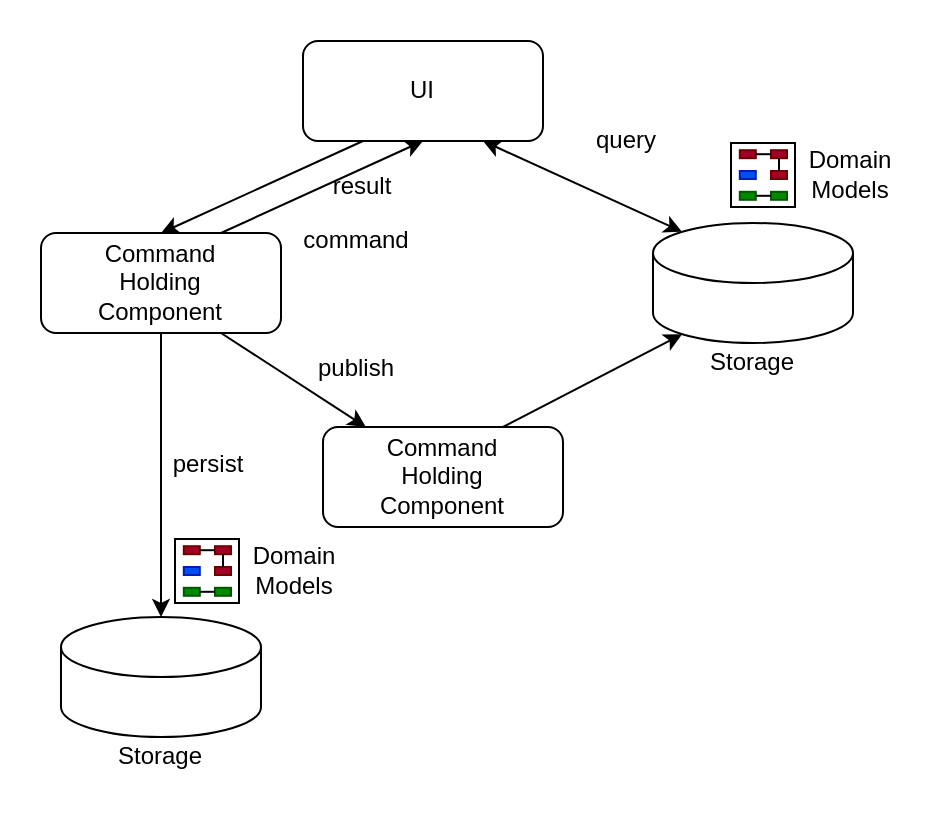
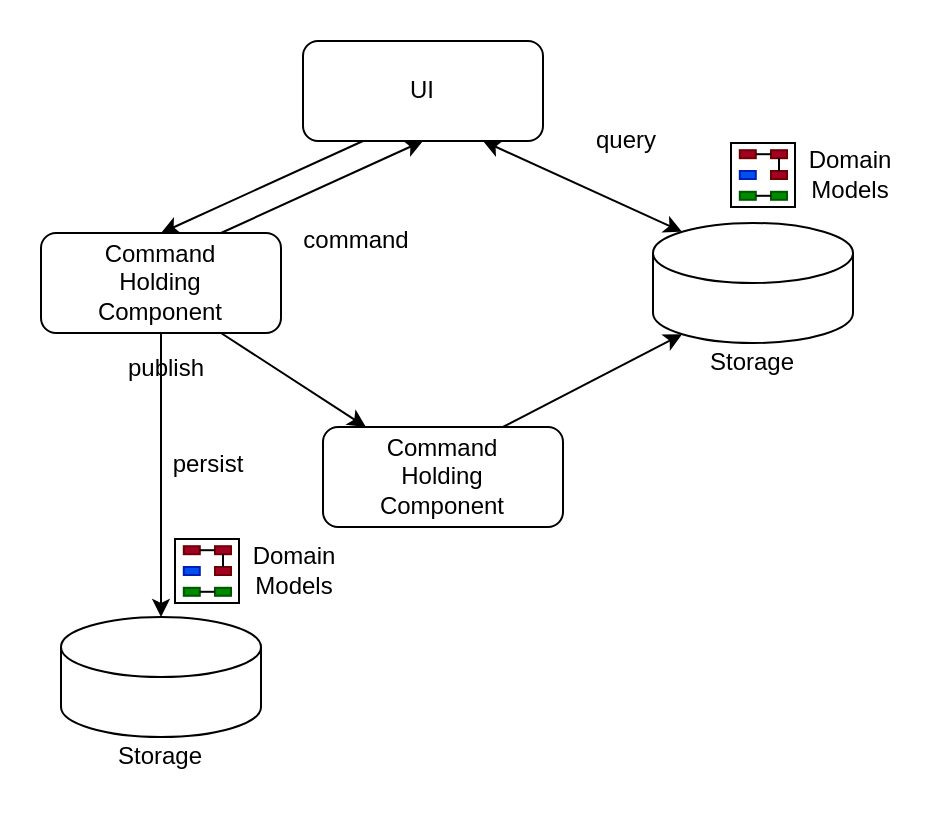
node "result": removed
node "publish": moved (357, 369) -> (167, 369)
